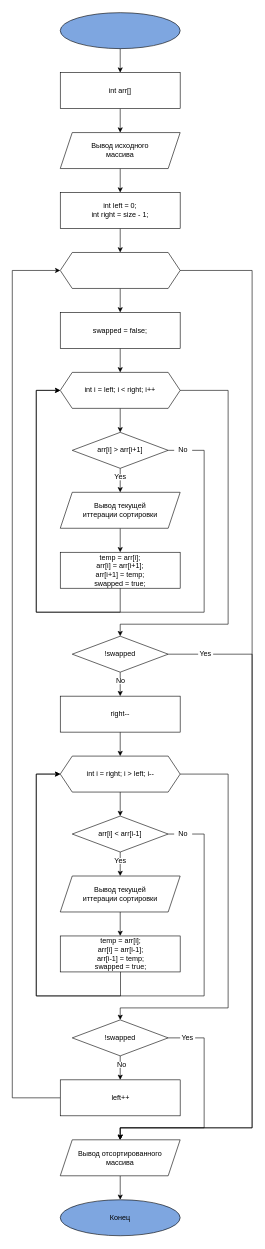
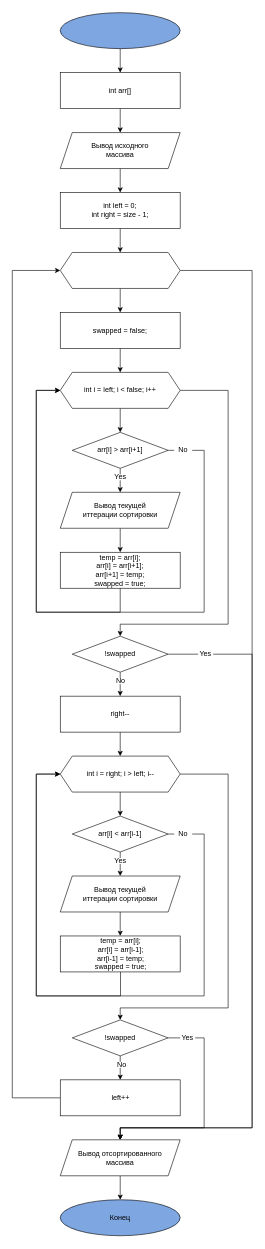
node "int i = left; i < right; i++": label "int i = left; i < right; i++" -> "int i = left; i < false; i++"
